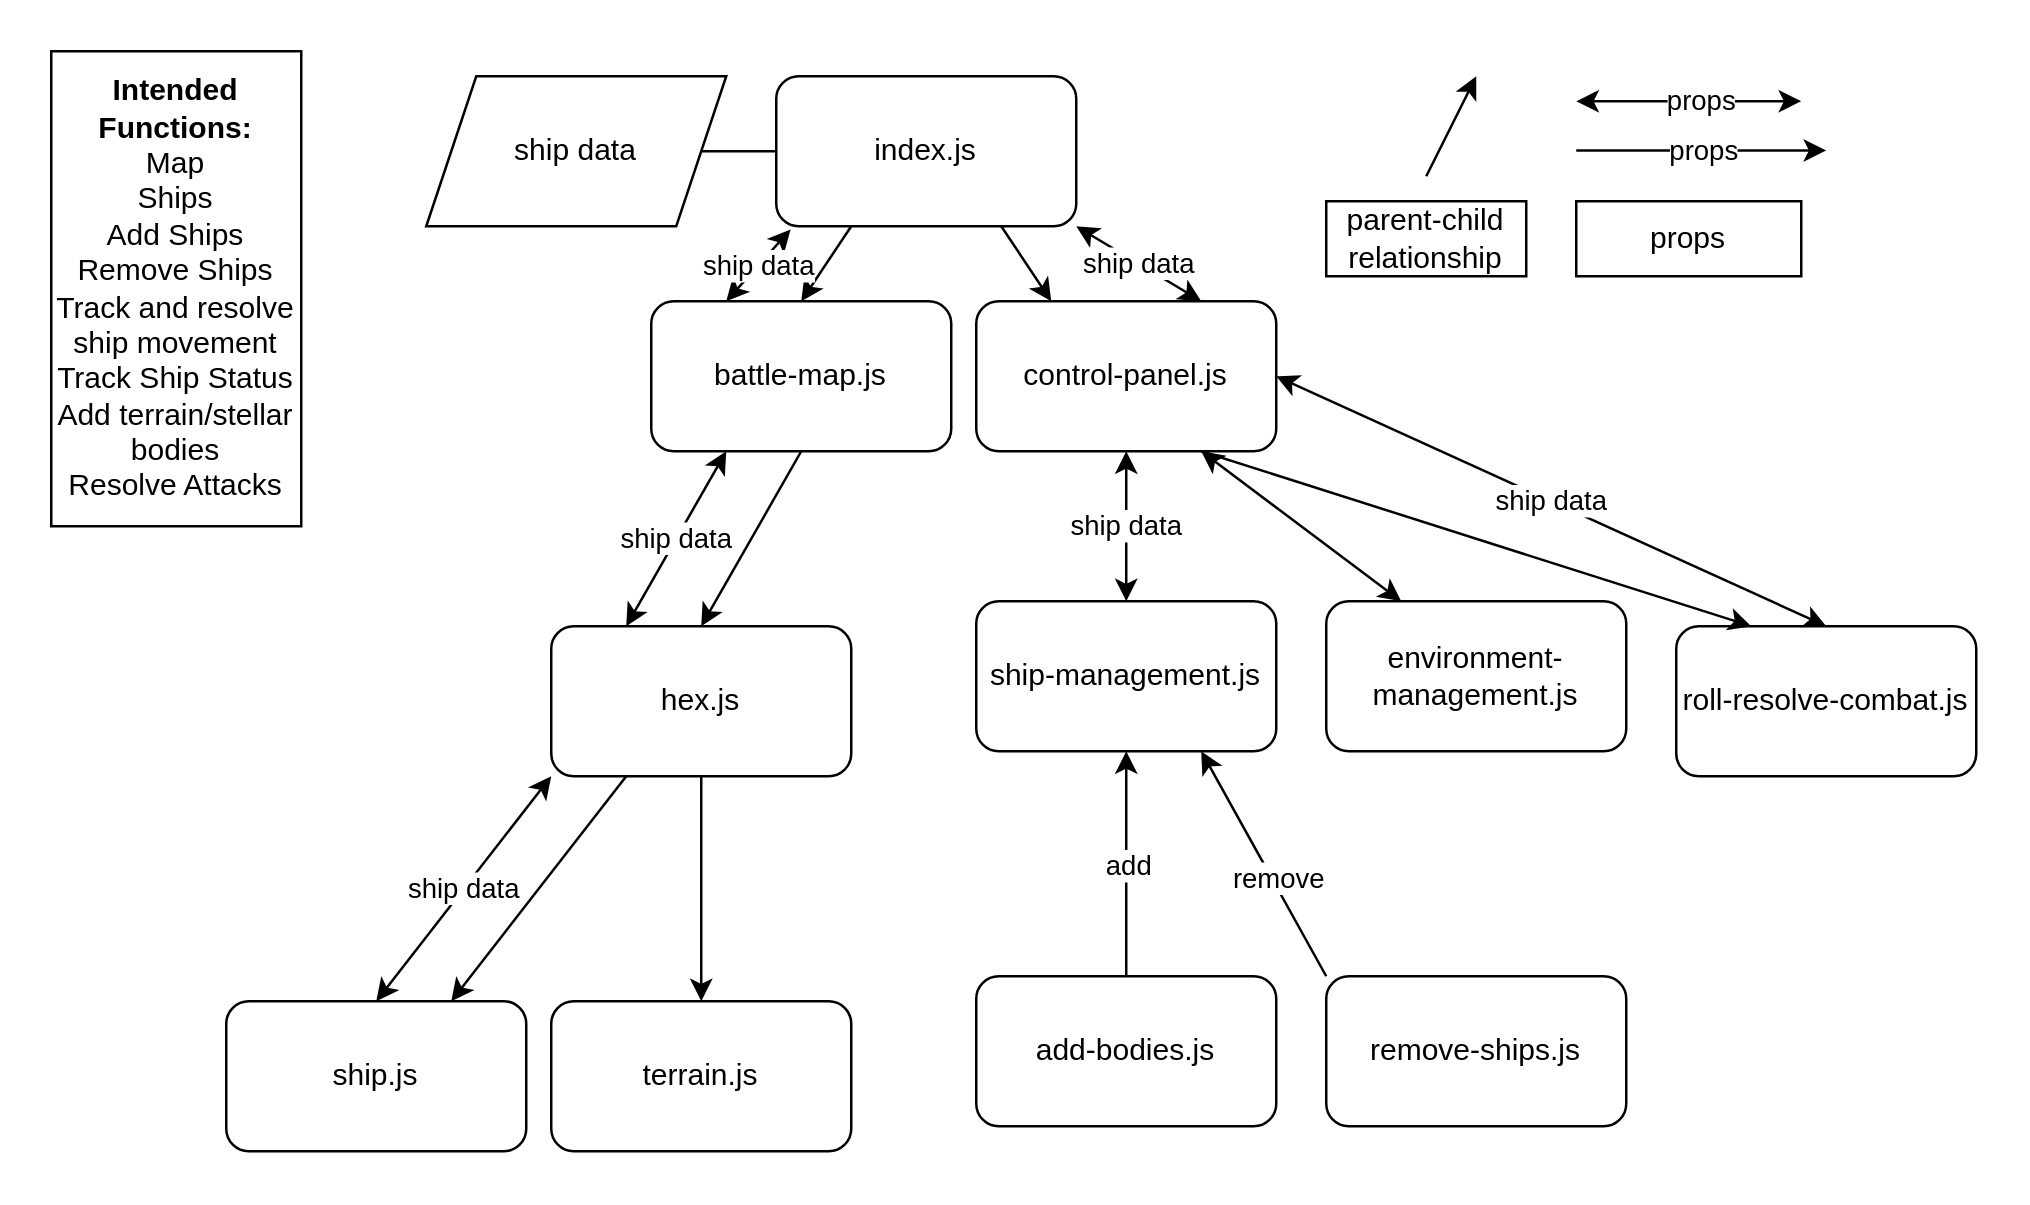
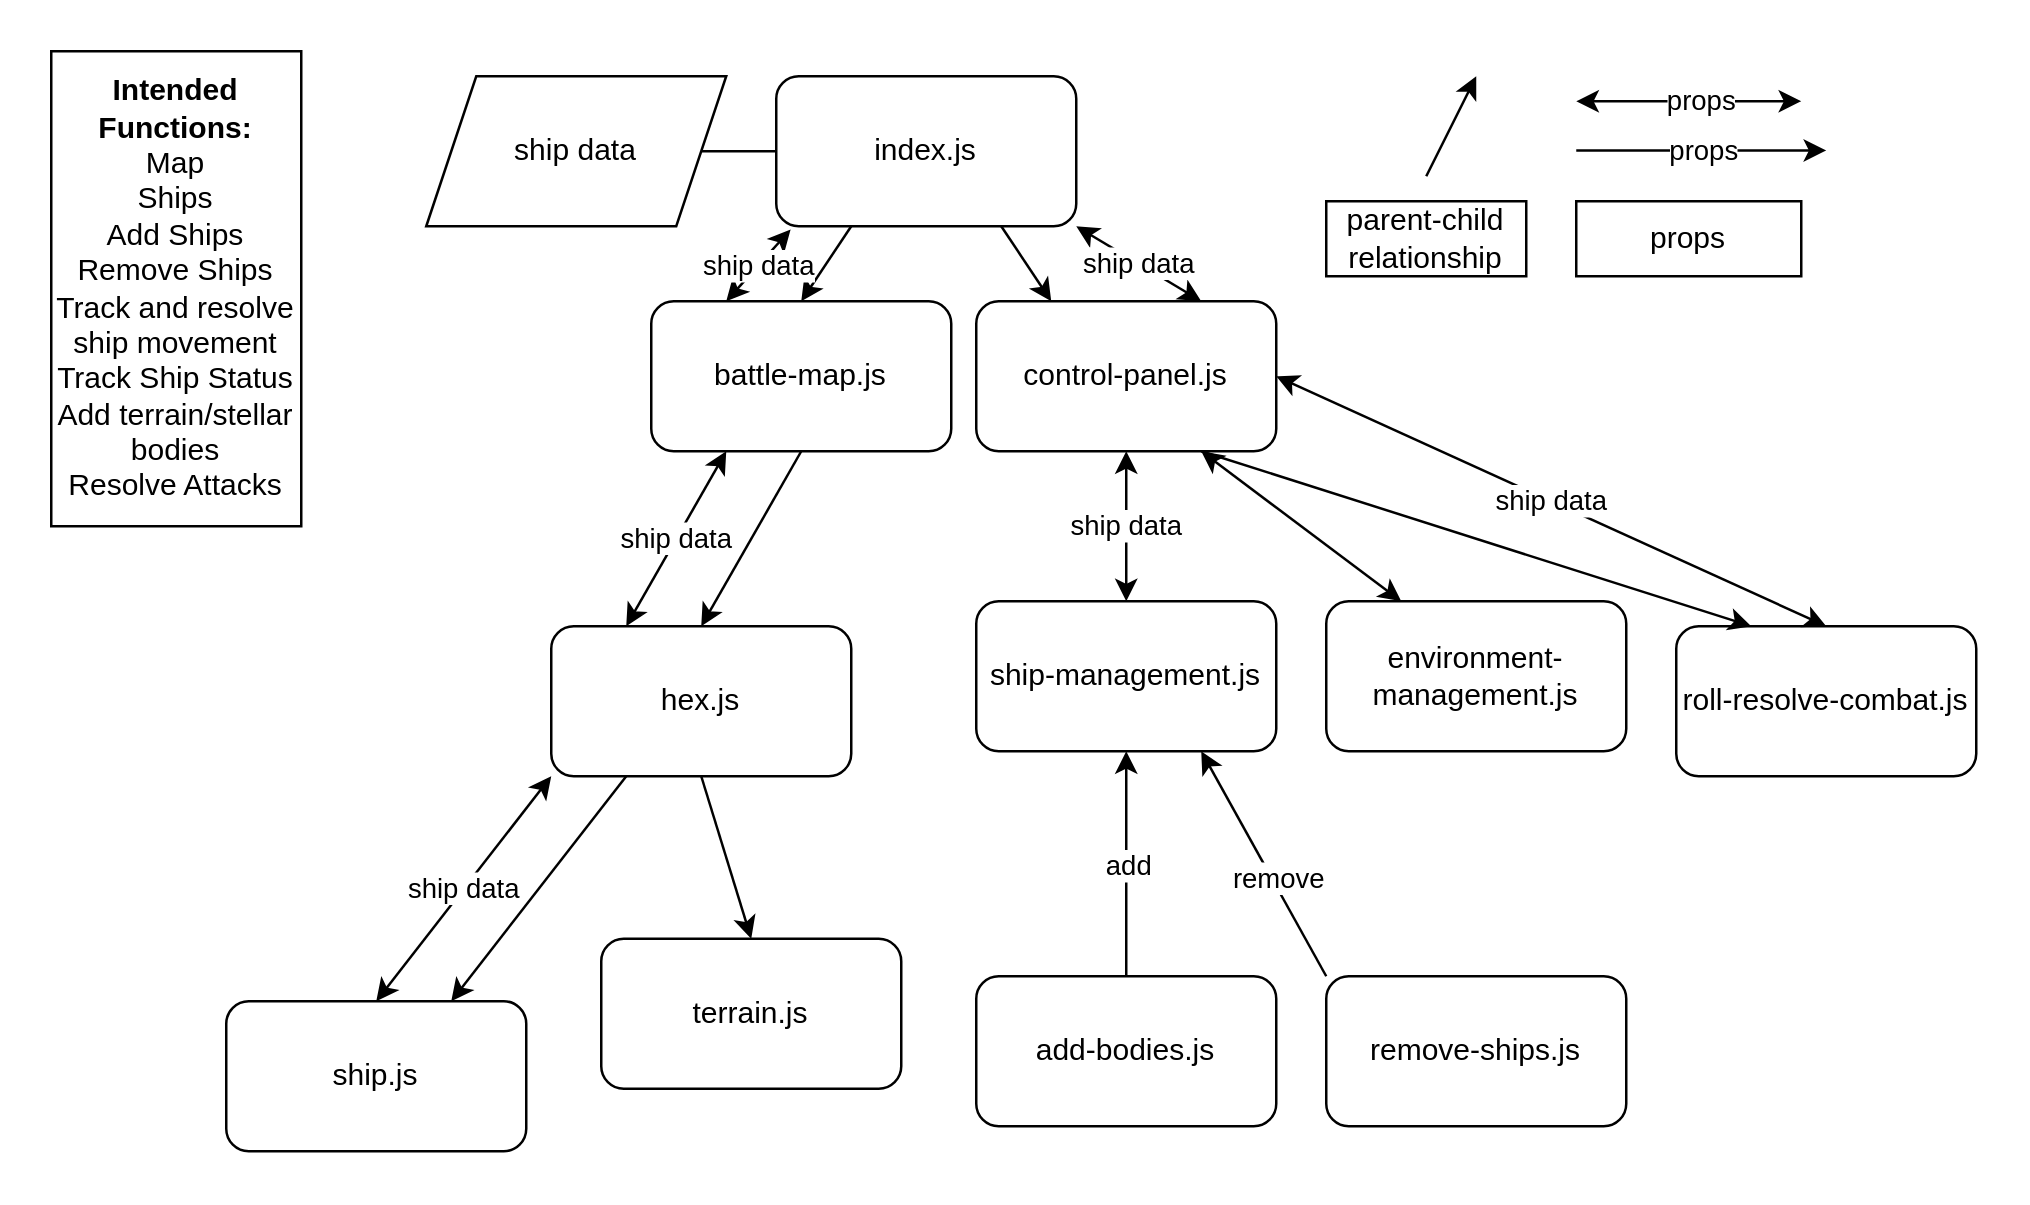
node "terrain.js": moved (701, 1076) -> (751, 1014)
